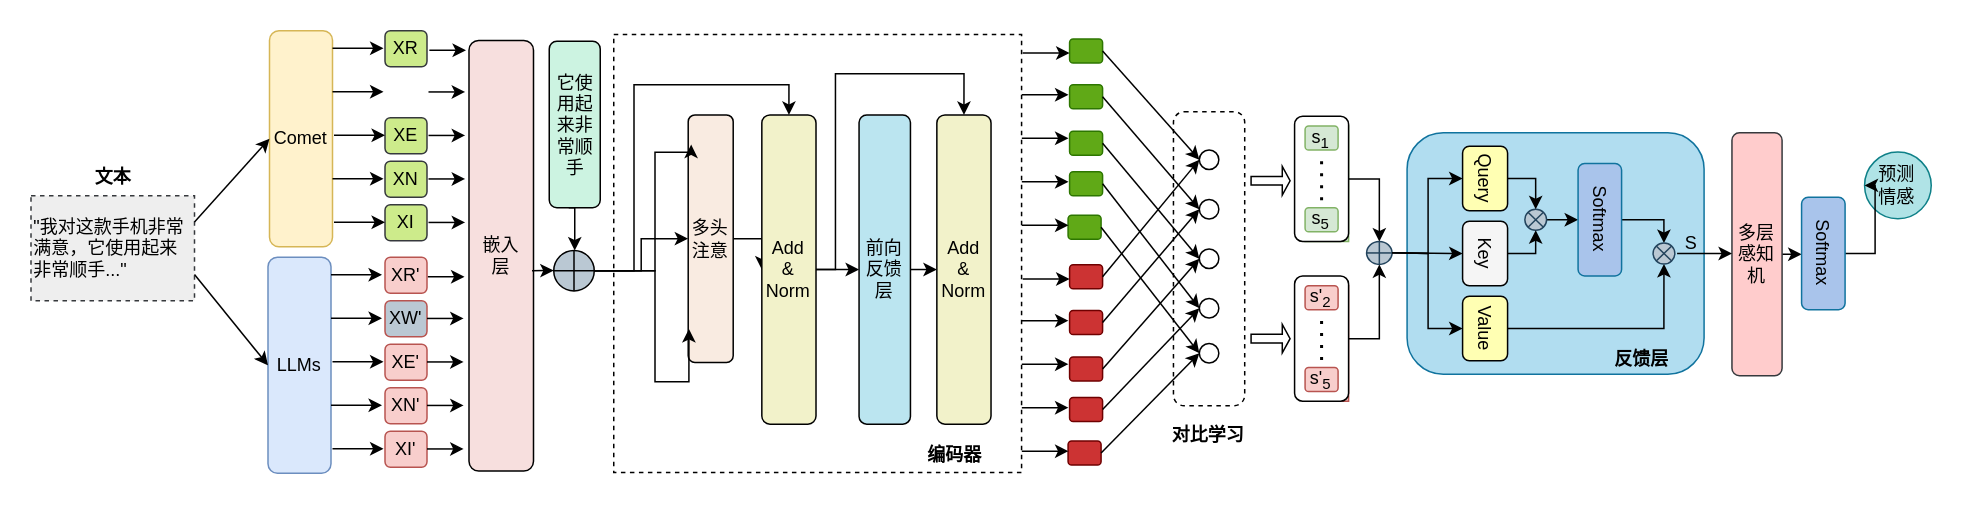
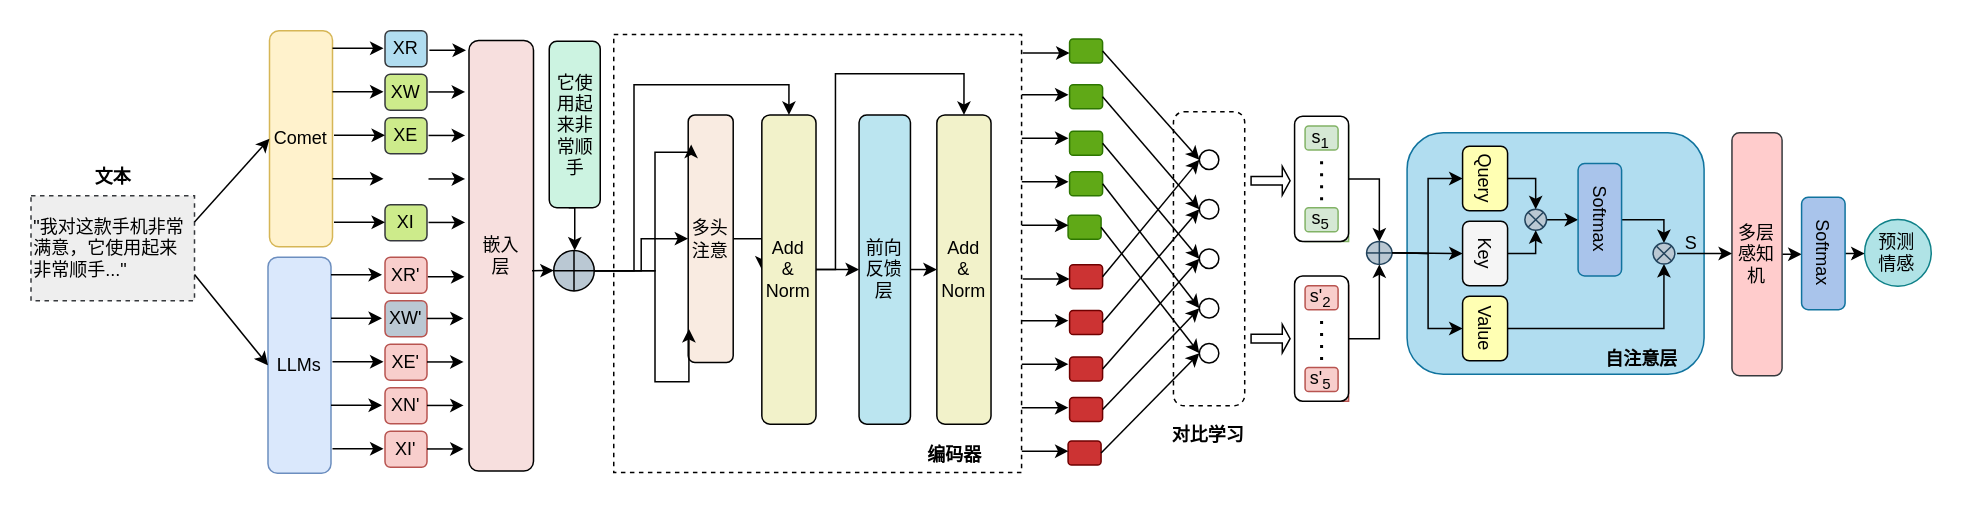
node "XR": fillcolor #cdeb8b -> #b1ddf0
node "XW": added
node "XN": removed
node "预测 情感": moved (1898, 185) -> (1898, 253)
node "反馈层": label "反馈层" -> "自注意层"
